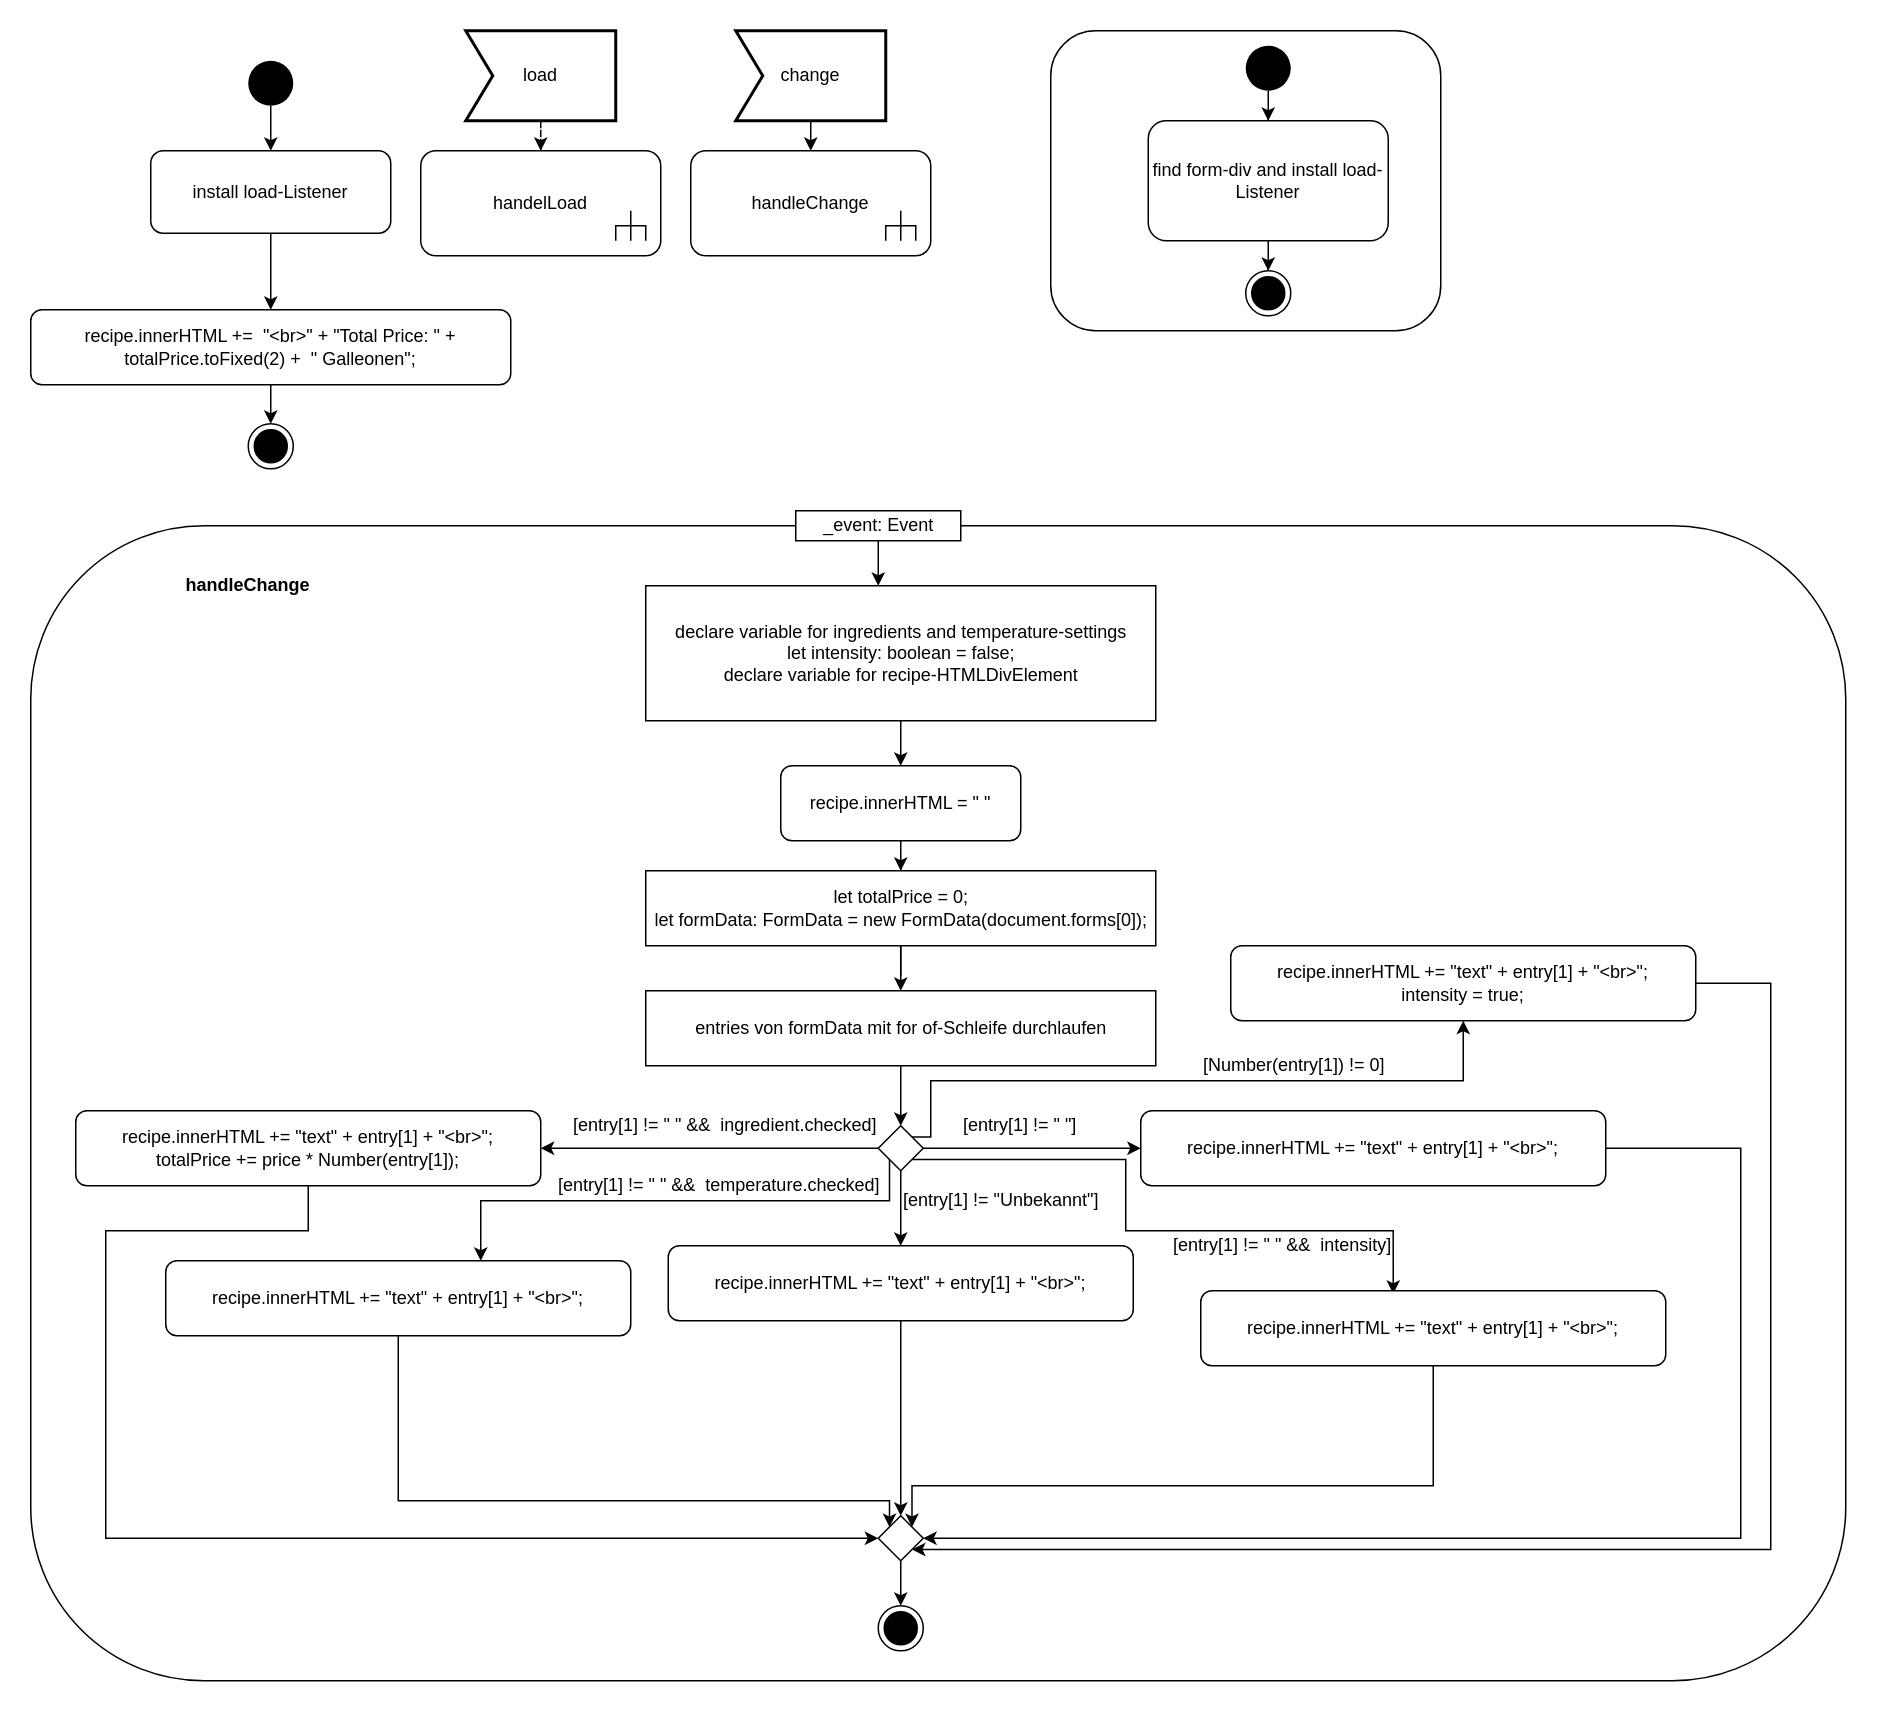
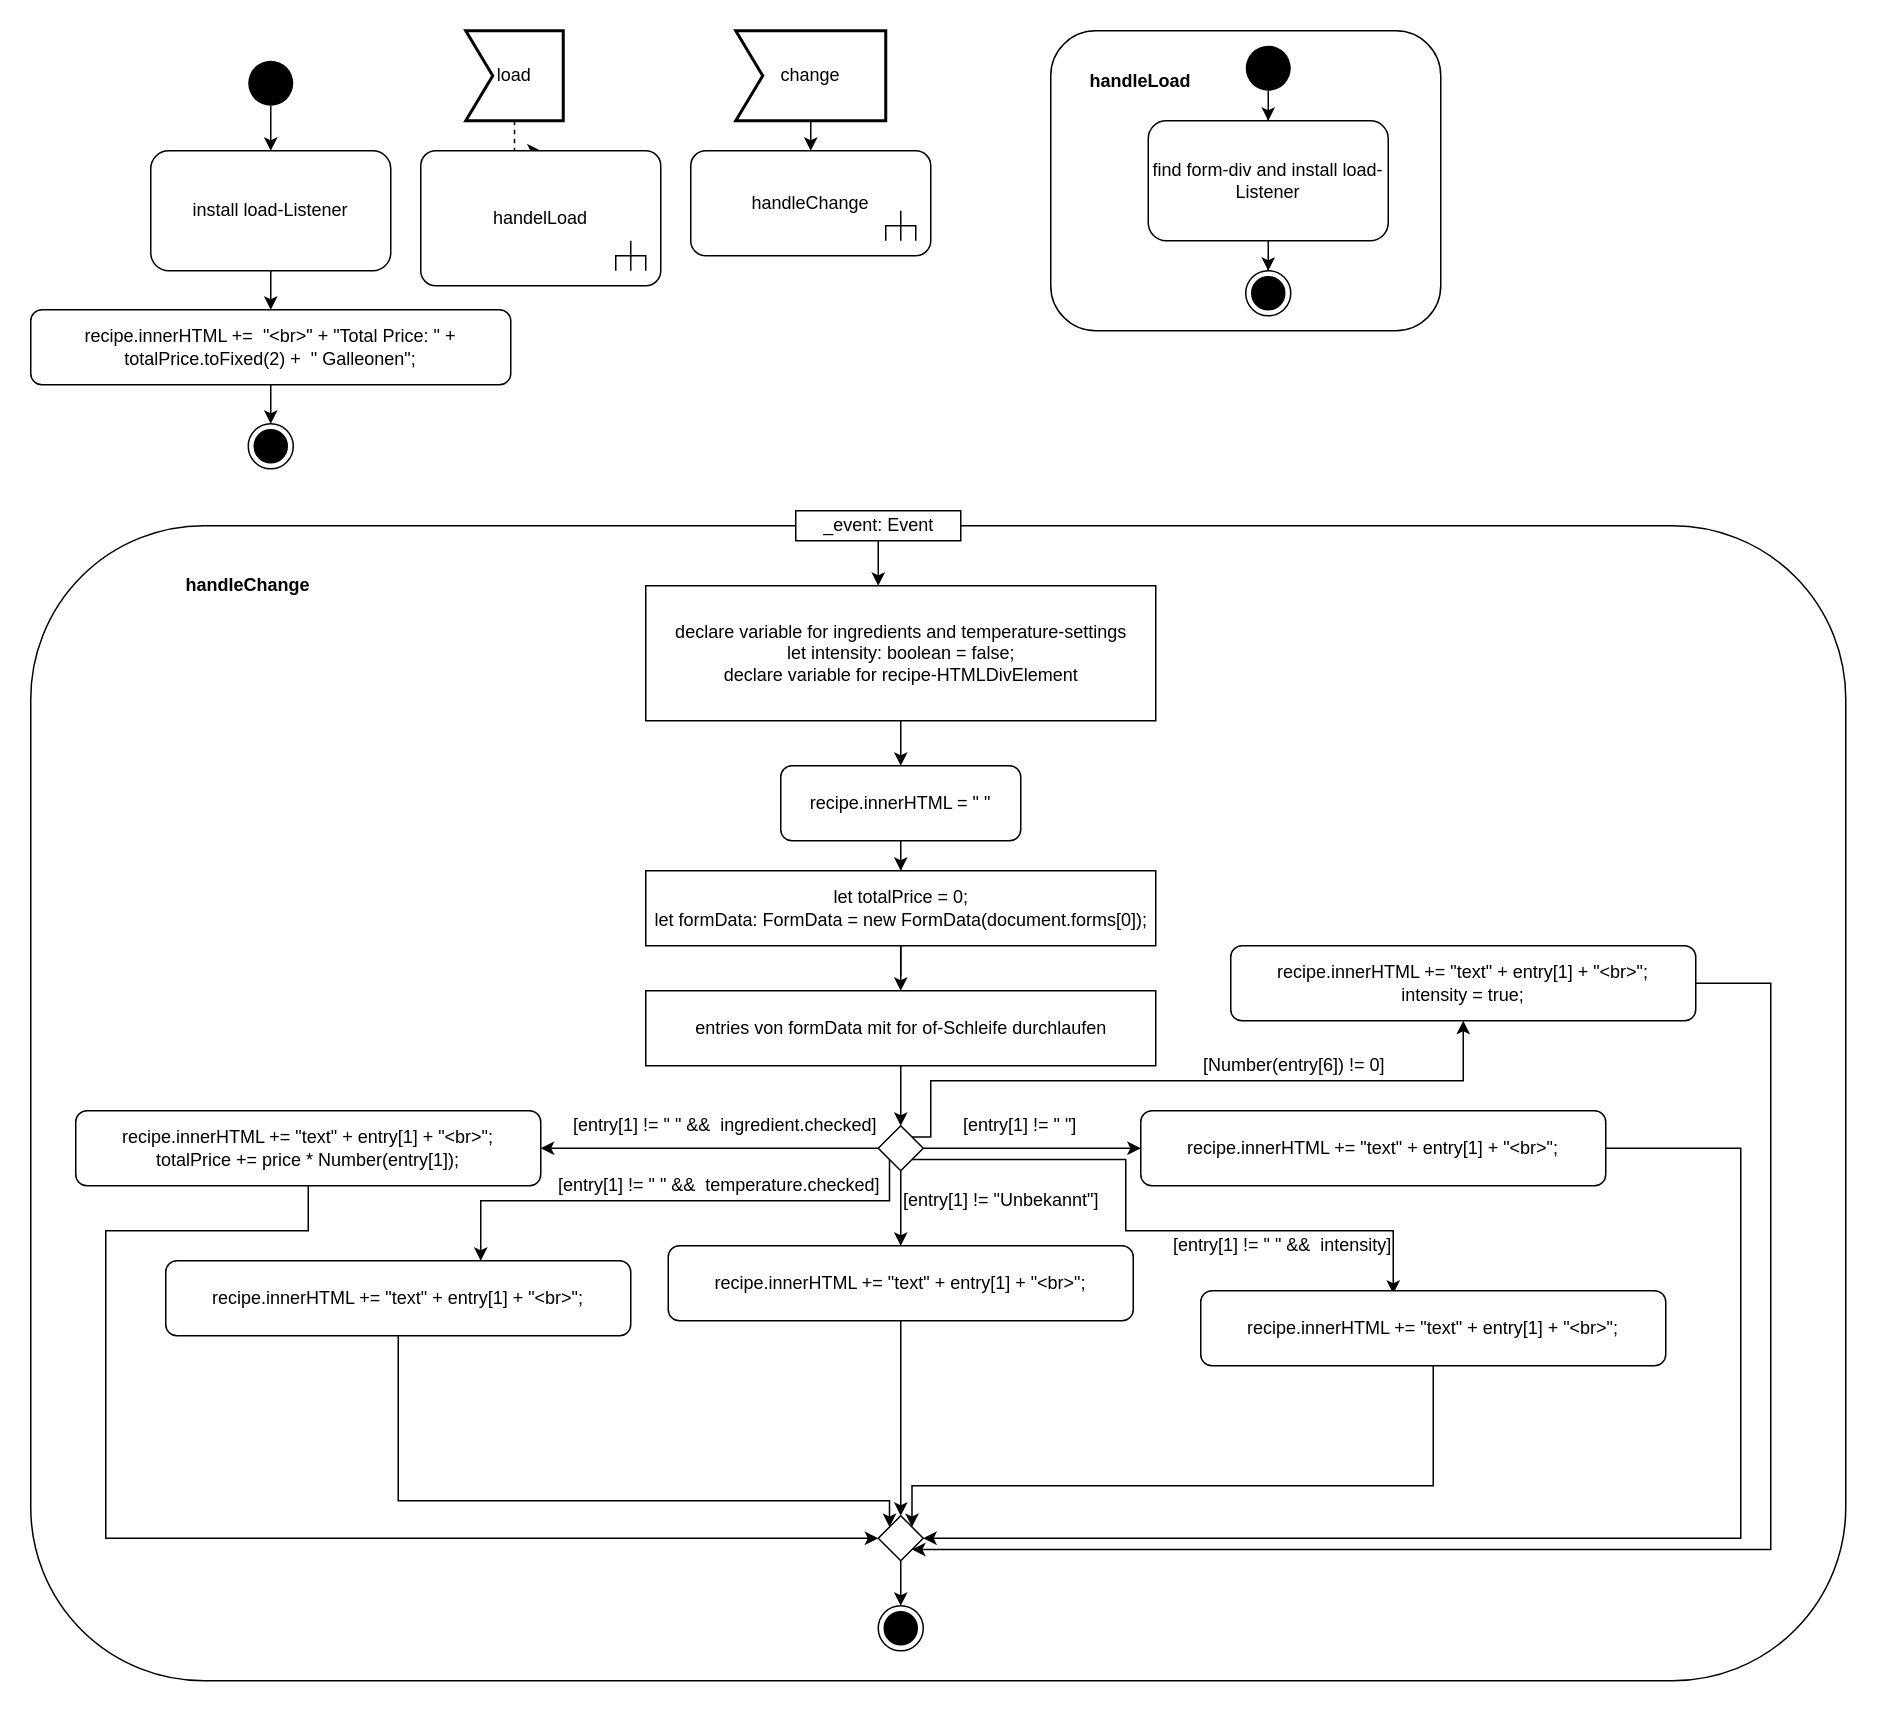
node "load": size 150x90 -> 98x90
node "handleLoad": added
node "install load-Listener": size 240x83 -> 240x120
node "handelLoad": size 240x105 -> 240x135
node "[Number(entry[1]) != 0]": label "[Number(entry[1]) != 0]" -> "[Number(entry[6]) != 0]"
